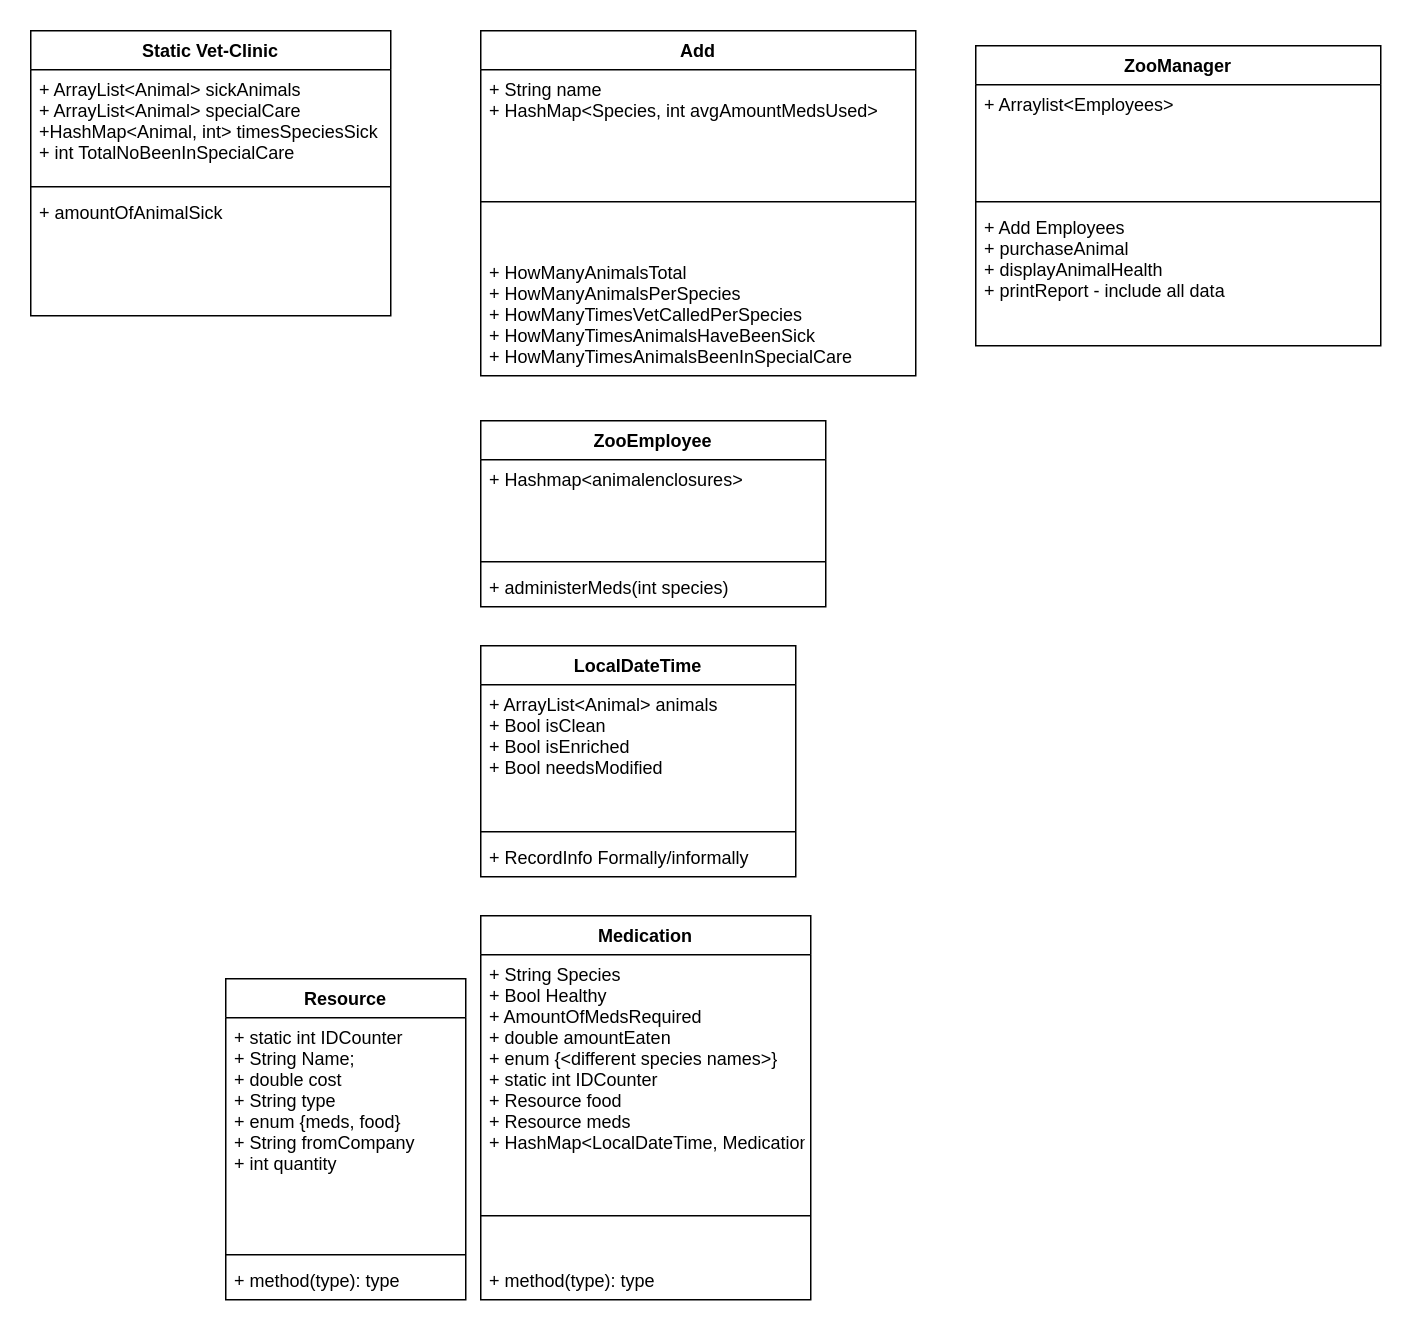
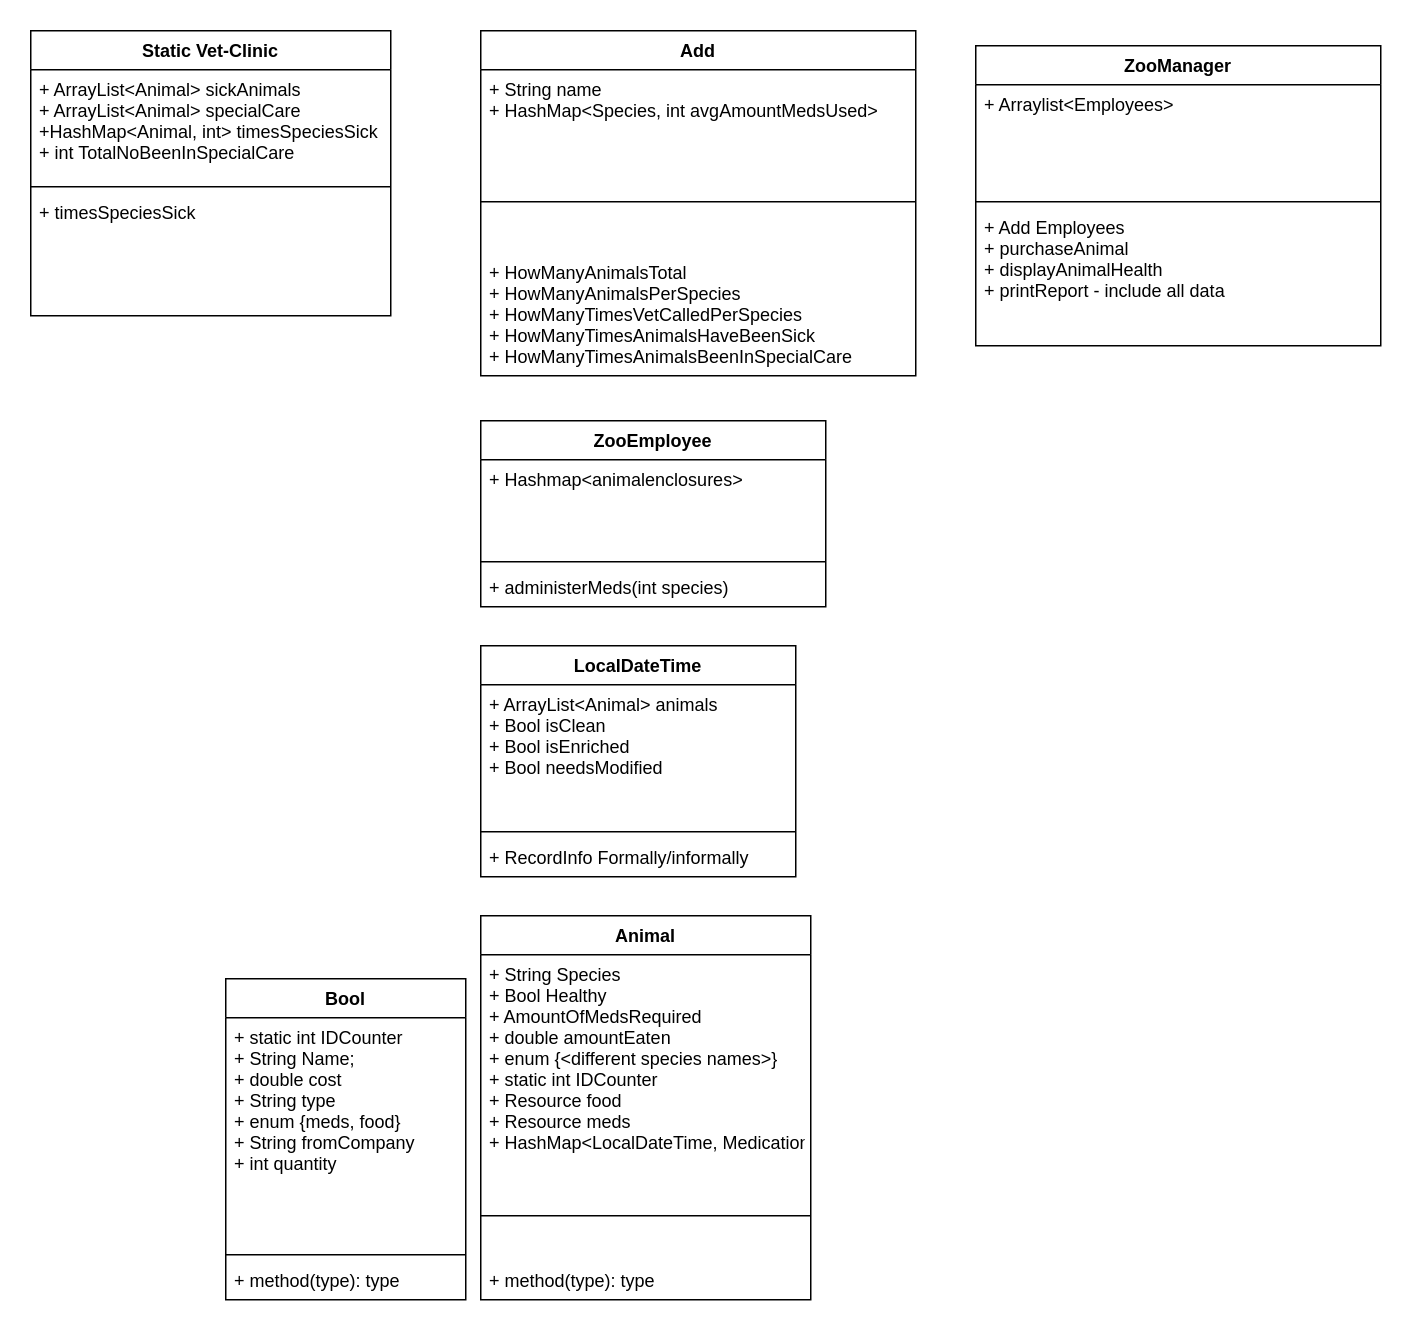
node "+ amountOfAnimalSick": label "+ amountOfAnimalSick" -> "+ timesSpeciesSick"
node "Medication": label "Medication" -> "Animal"
node "Resource": label "Resource" -> "Bool"
